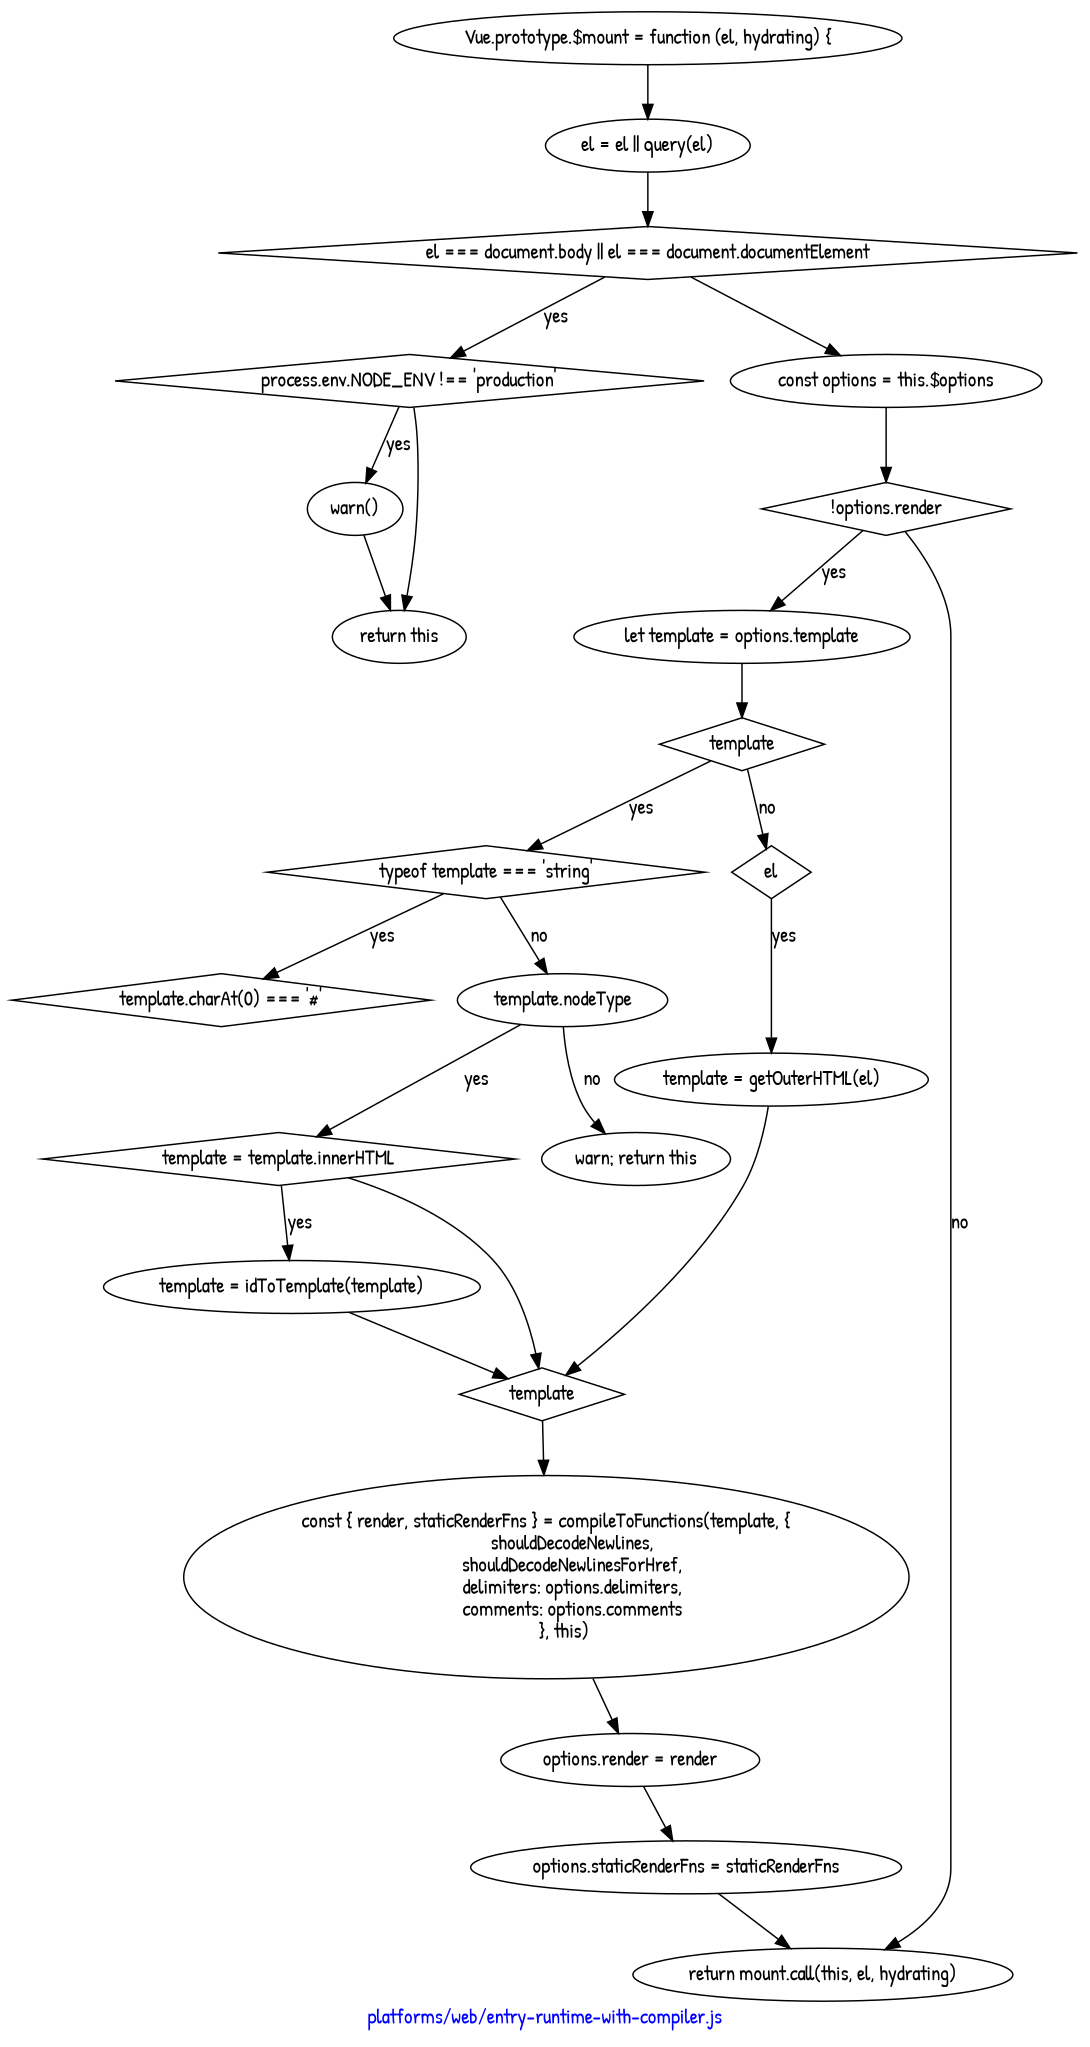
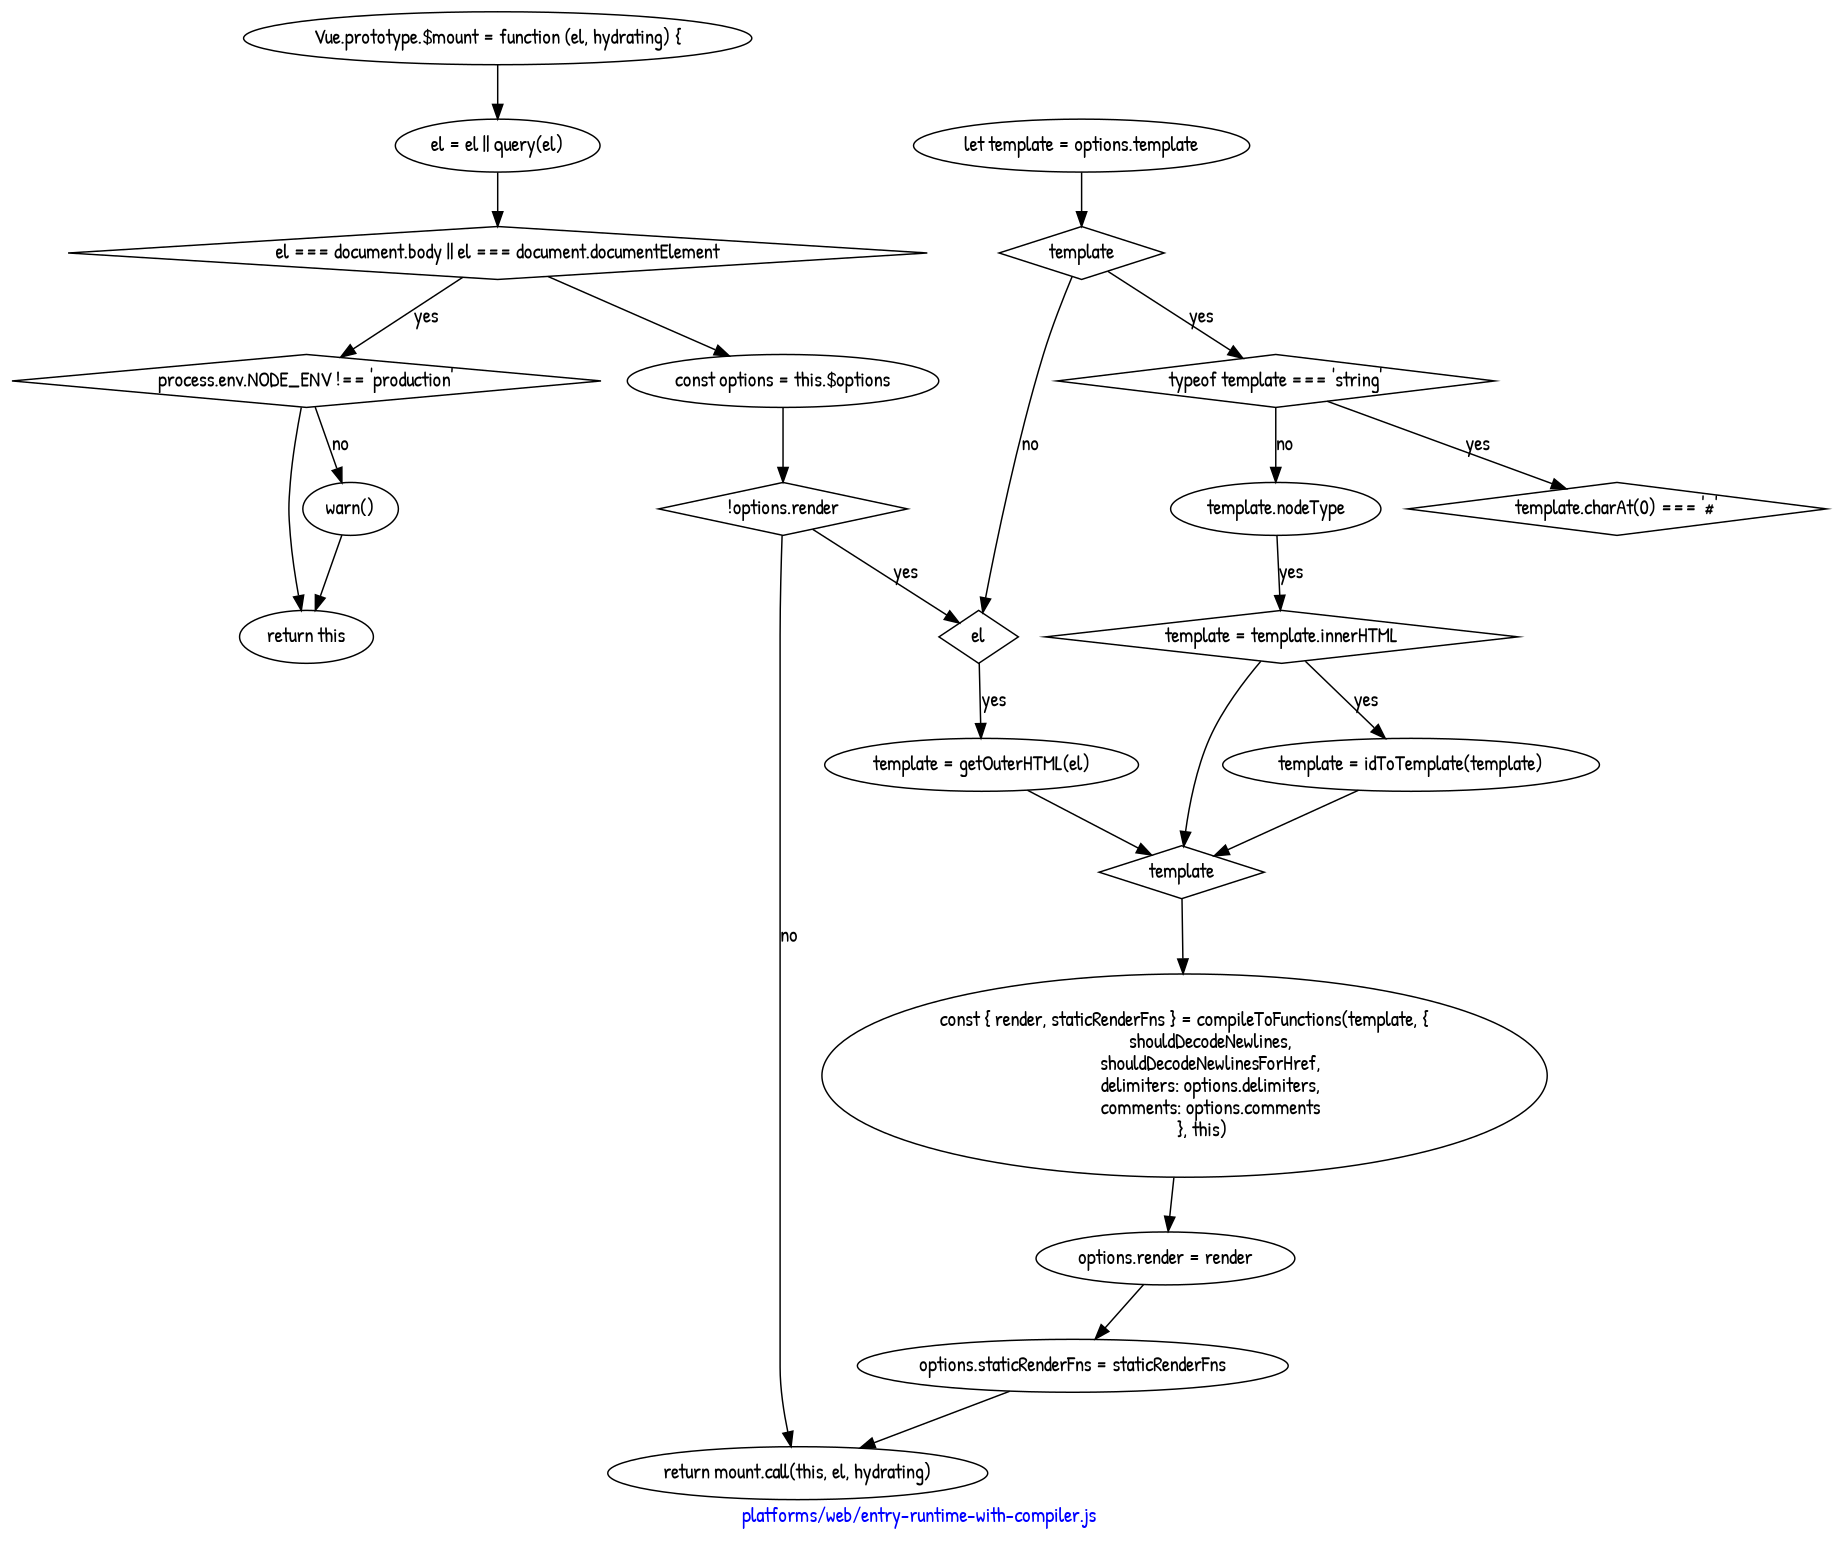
edge "process.env.NODE_ENV !== 'production'" -> "warn()": label "yes" -> "no"
edge "!options.render" -> "let template = options.template": now "!options.render" -> "el"
node "warn; return this": removed
